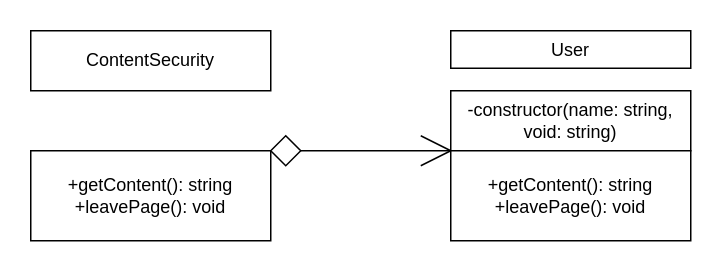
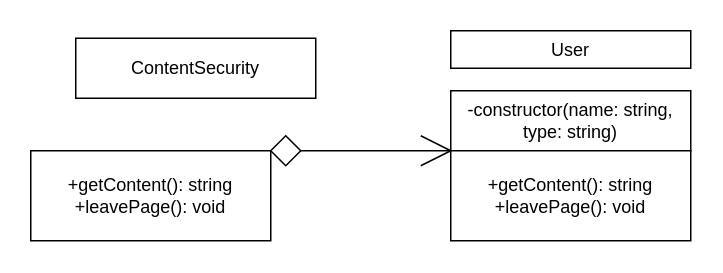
node "ContentSecurity": moved (151, 61) -> (196, 68)
node "-constructor(name: string, void: string)": label "-constructor(name: string, void: string)" -> "-constructor(name: string, type: string)"
